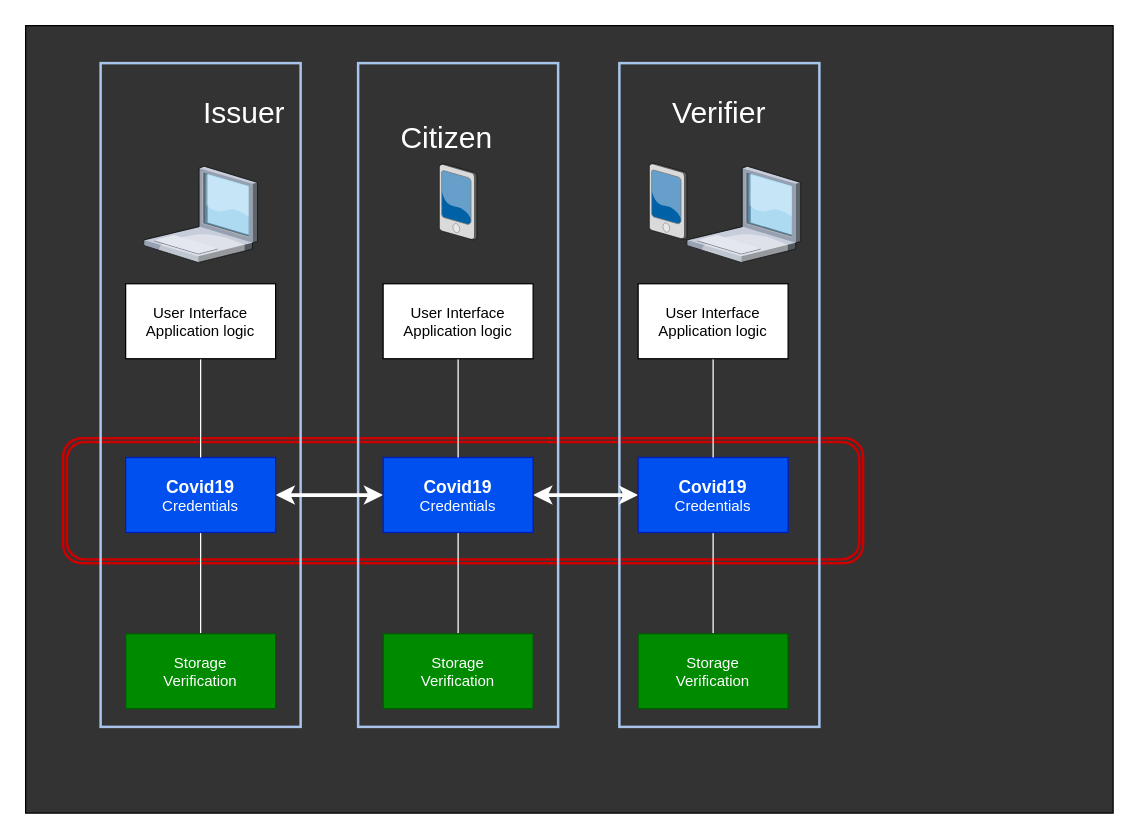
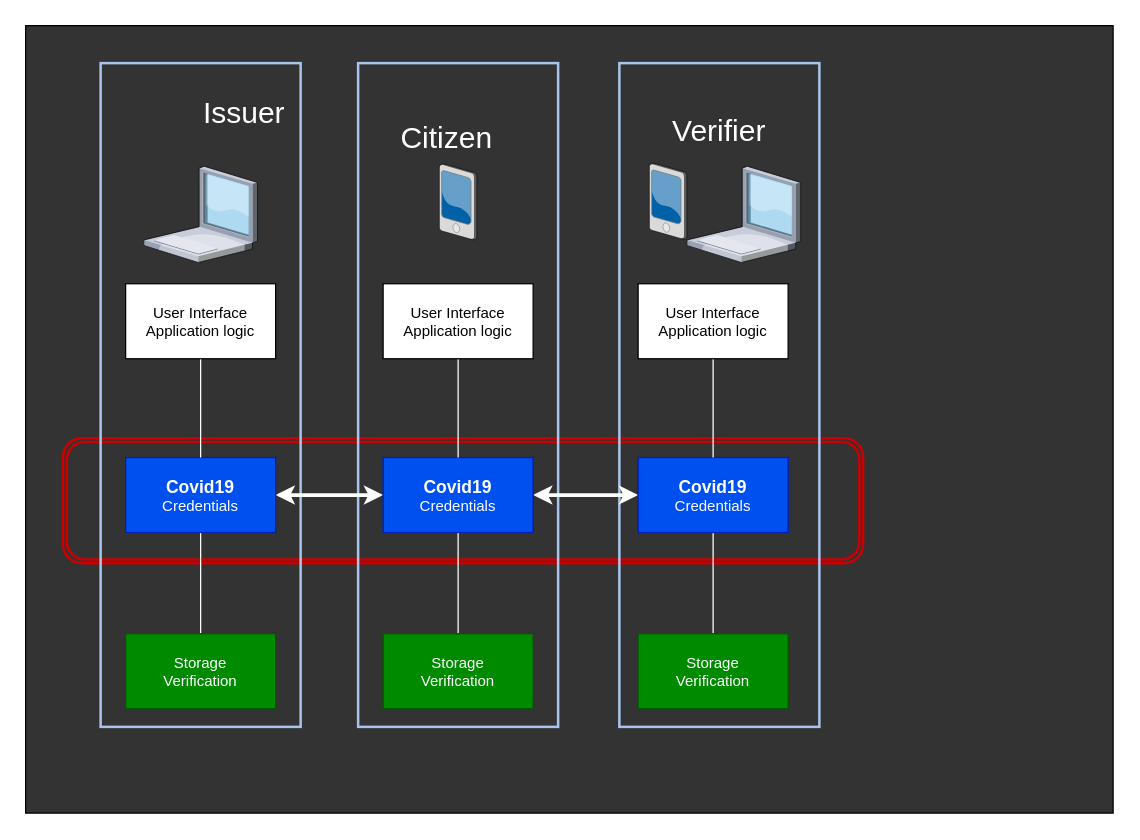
node "Verifier": moved (719, 113) -> (719, 132)
